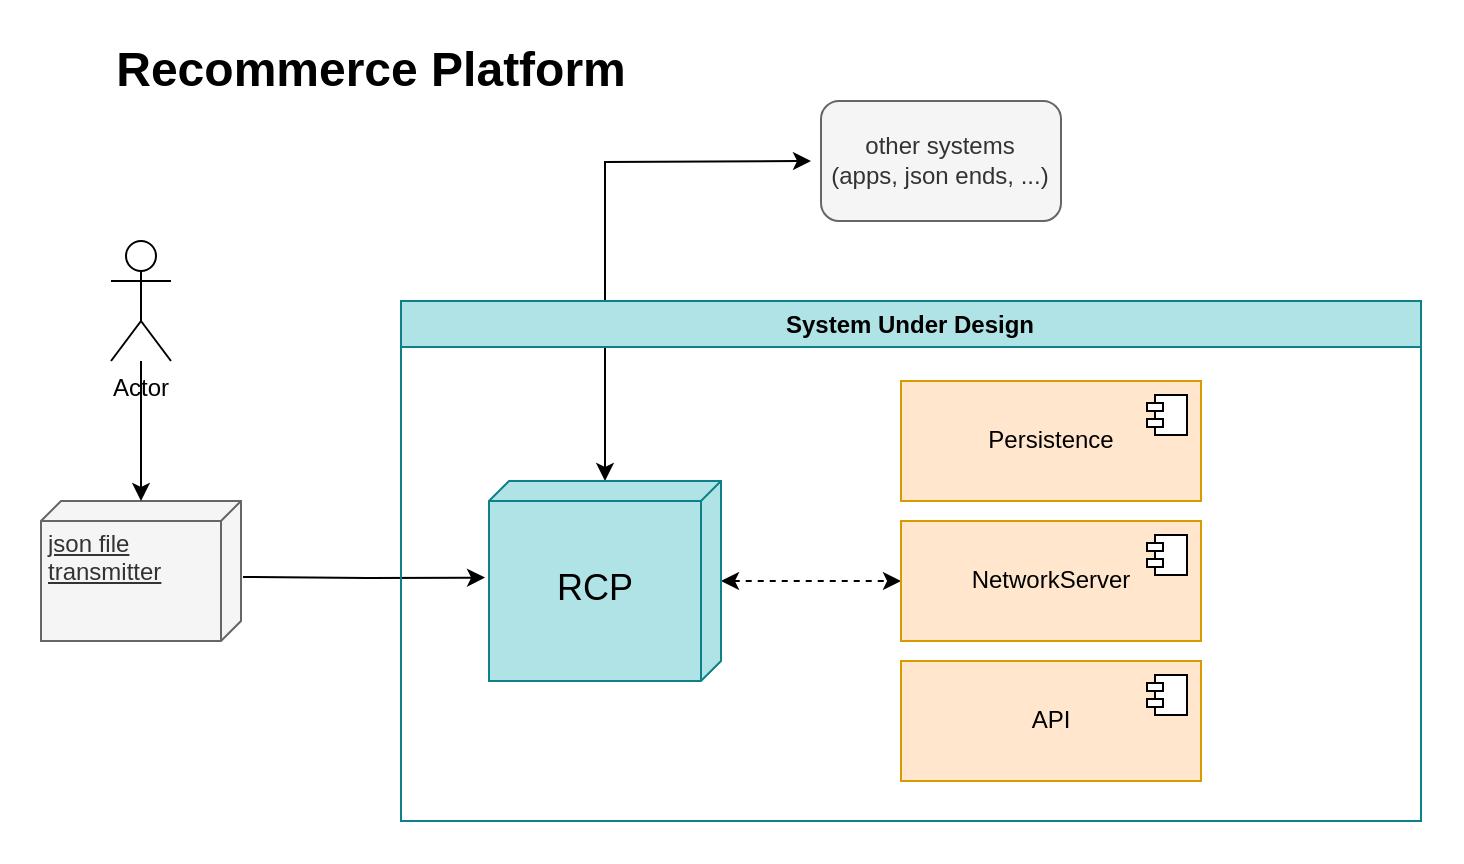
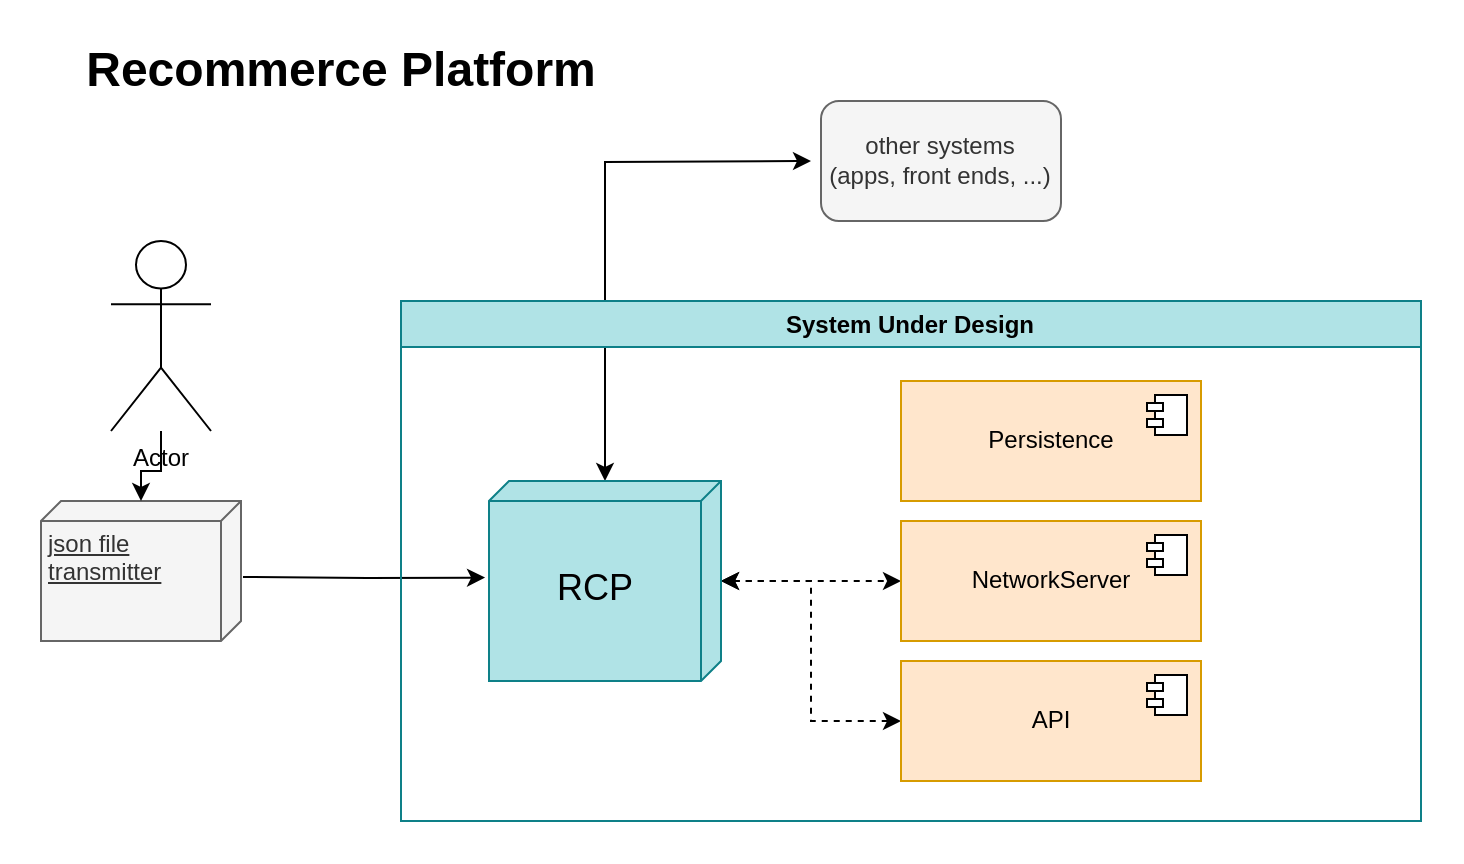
node "Recommerce Platform": moved (371, 71) -> (341, 71)
node "other systems (apps, json ends, ...)": label "other systems (apps, json ends, ...)" -> "other systems (apps, front ends, ...)"
node "Actor": size 60x120 -> 100x190
edge "RCP" -- "API": added
